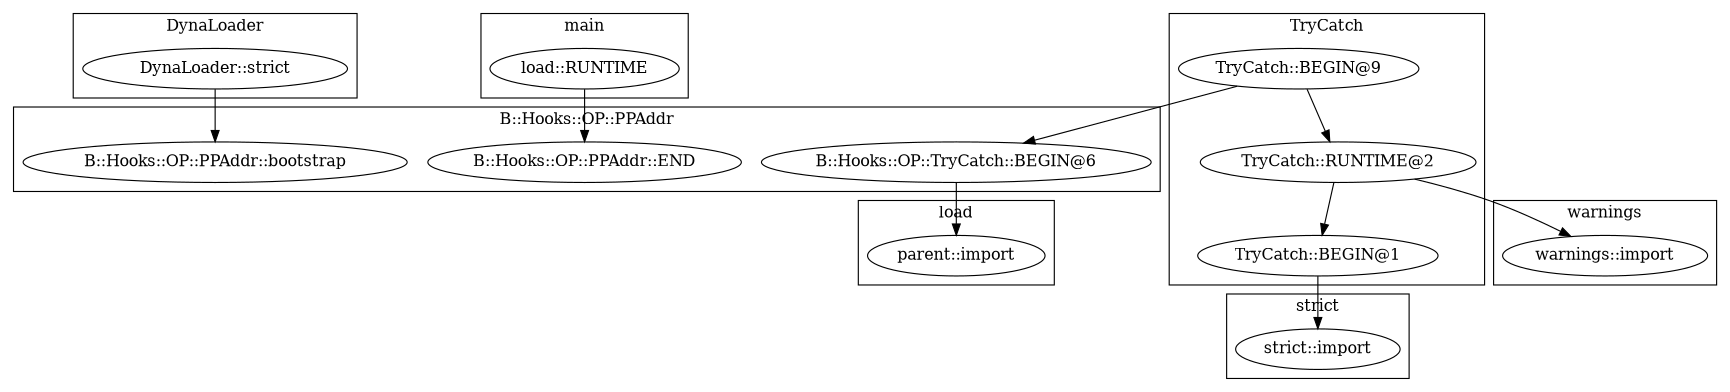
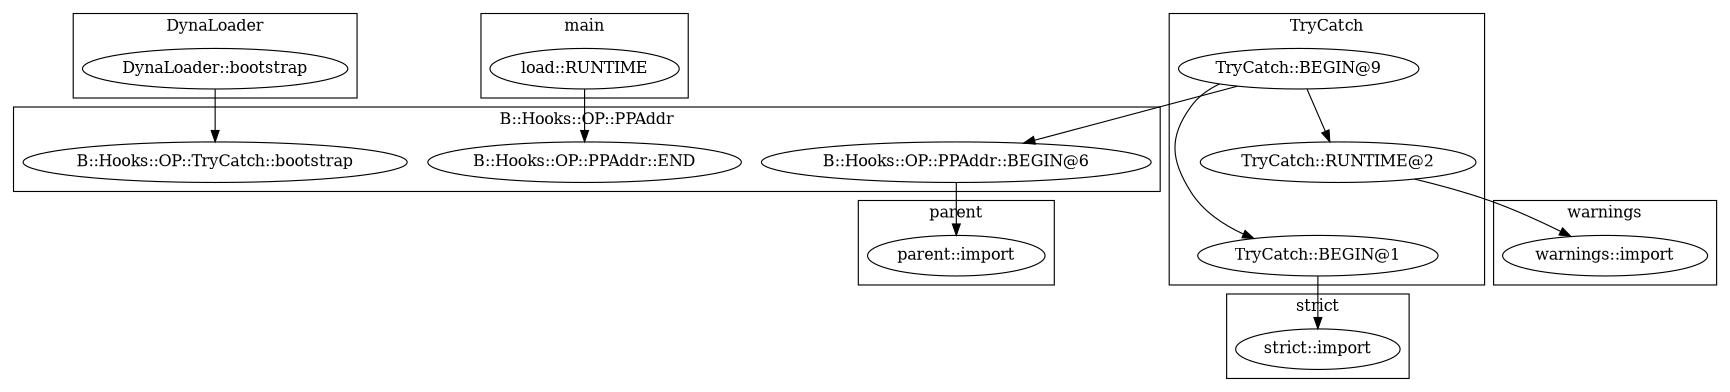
node "DynaLoader::strict": label "DynaLoader::strict" -> "DynaLoader::bootstrap"
node "B::Hooks::OP::PPAddr::bootstrap": label "B::Hooks::OP::PPAddr::bootstrap" -> "B::Hooks::OP::TryCatch::bootstrap"
node "B::Hooks::OP::TryCatch::BEGIN@6": label "B::Hooks::OP::TryCatch::BEGIN@6" -> "B::Hooks::OP::PPAddr::BEGIN@6"
edge "TryCatch::RUNTIME@2" -> "TryCatch::BEGIN@1": now "TryCatch::BEGIN@9" -> "TryCatch::BEGIN@1"
cluster "load": label "load" -> "parent"
